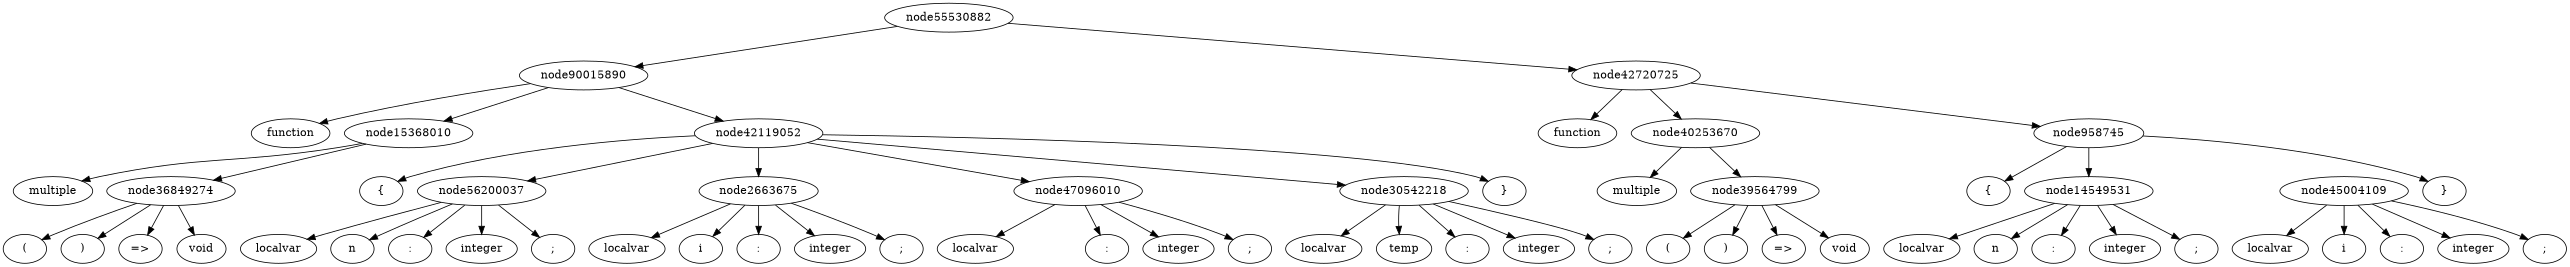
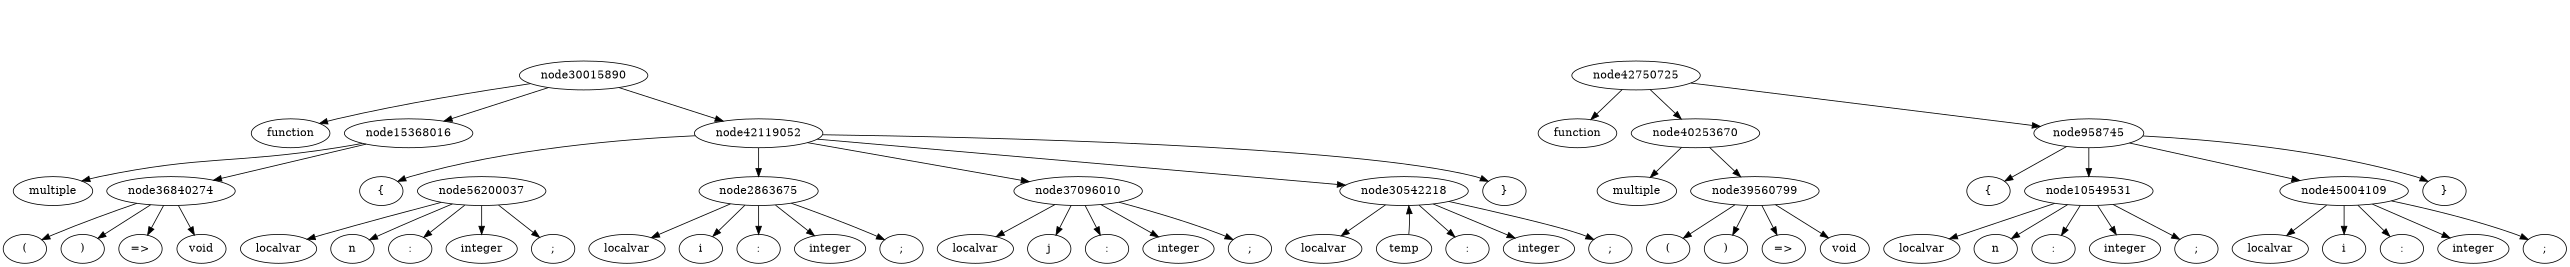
node "node55530882": removed
node "node90015890": label "node90015890" -> "node30015890"
node "node42720725": label "node42720725" -> "node42750725"
node "node15368010": label "node15368010" -> "node15368016"
edge "node42119052" -> "node56200037": removed
edge "node958745" -> "node45004109": added
node "node36849274": label "node36849274" -> "node36840274"
node "node2663675": label "node2663675" -> "node2863675"
node "node47096010": label "node47096010" -> "node37096010"
node "node39564799": label "node39564799" -> "node39560799"
node "node14549531": label "node14549531" -> "node10549531"
edge "node30542218" -> "temp": reversed
node "j": added
